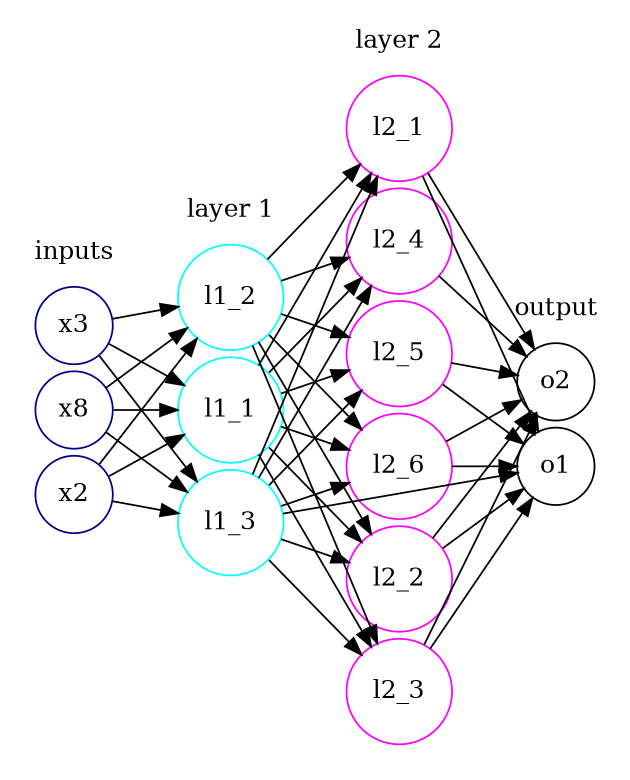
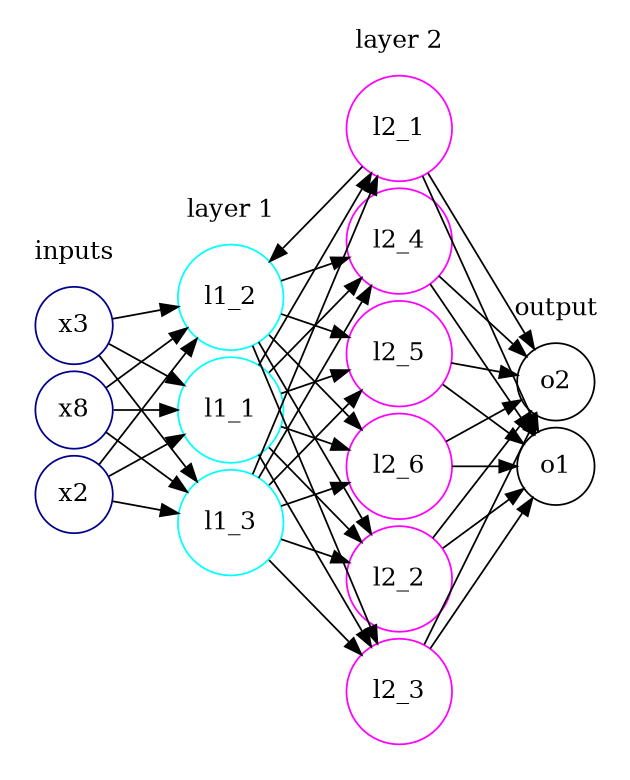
edge "l1_2" -> "l2_1": reversed
edge "l1_3" -> "o1": now "l2_4" -> "o1"
